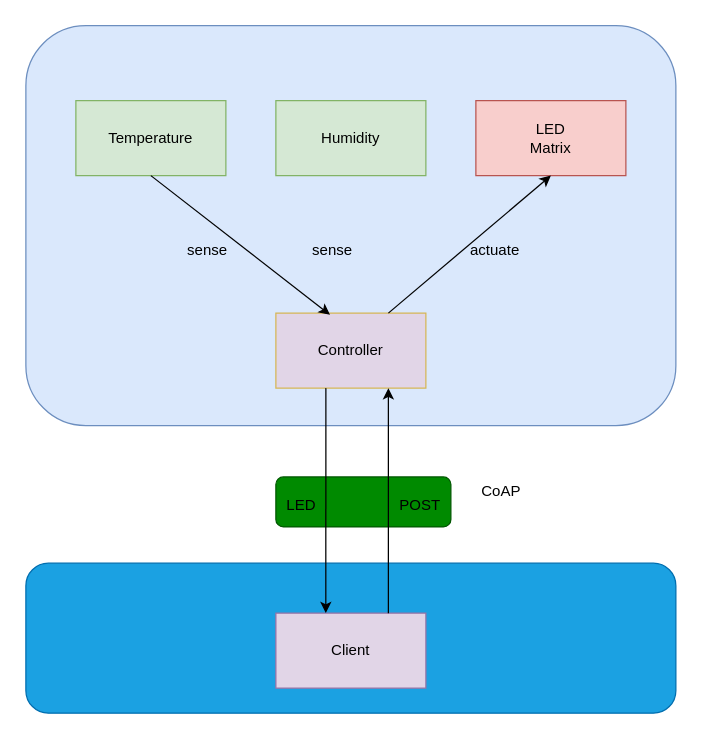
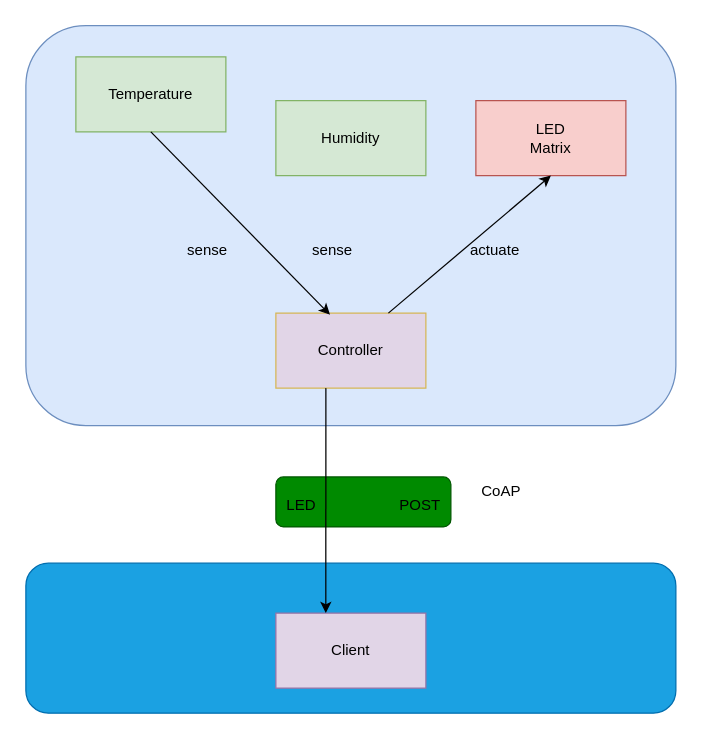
node "Temperature": moved (151, 138) -> (151, 94)
edge "Client" -> "Controller": removed
